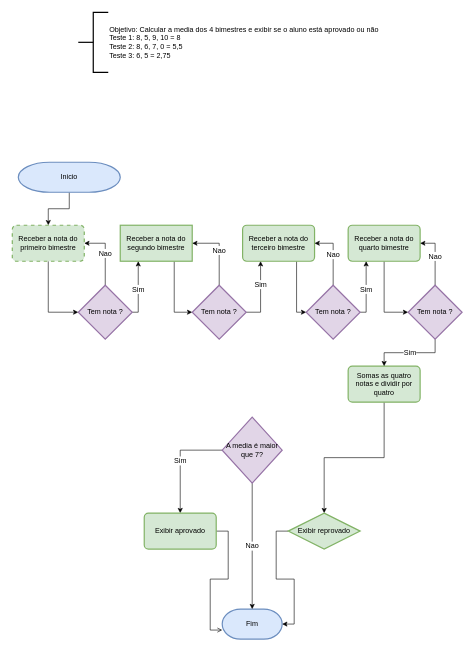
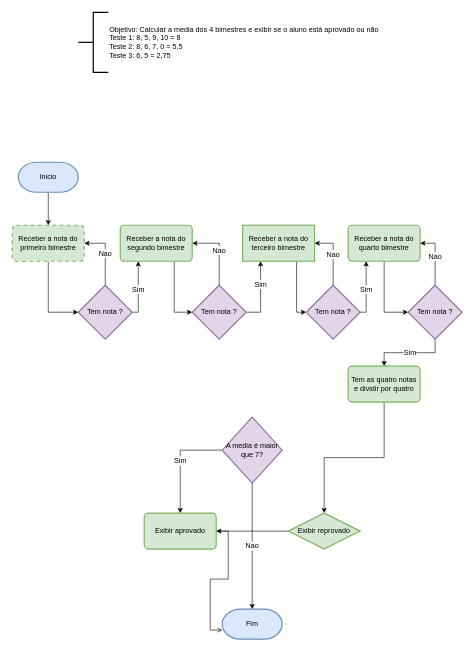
node "Inicio": size 102x30 -> 60x30
node "Receber a nota do segundo bimestre": shape rectangle -> rounded rectangle
node "Receber a nota do terceiro bimestre": shape rounded rectangle -> rectangle
node "Somas as quatro notas e dividir por quatro": label "Somas as quatro notas e dividir por quatro" -> "Tem as quatro notas e dividir por quatro"
edge "Exibir reprovado" -> "Fim": now "Exibir reprovado" -> "Exibir aprovado"
